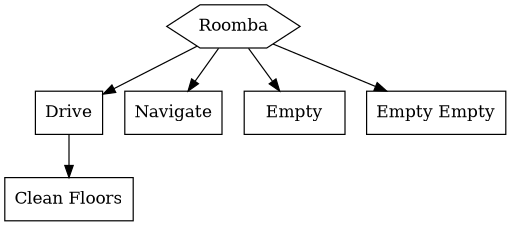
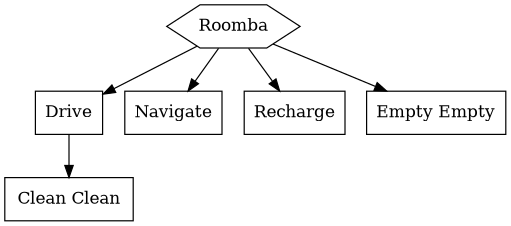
node "Empty": label "Empty" -> "Recharge"
node "Clean Floors": label "Clean Floors" -> "Clean Clean"
